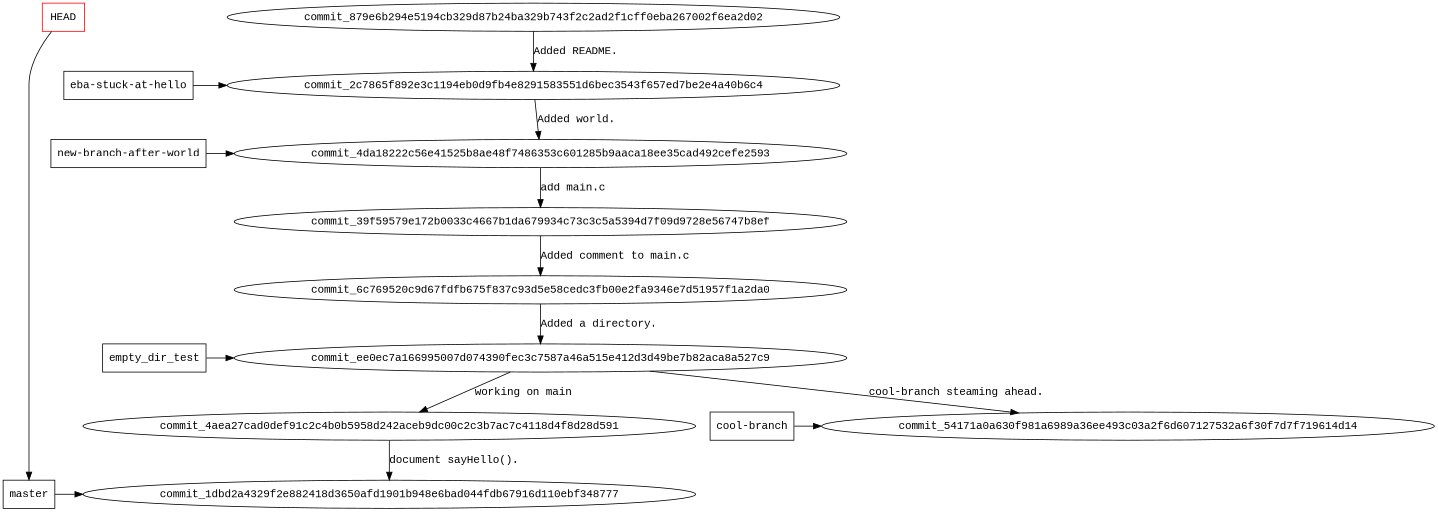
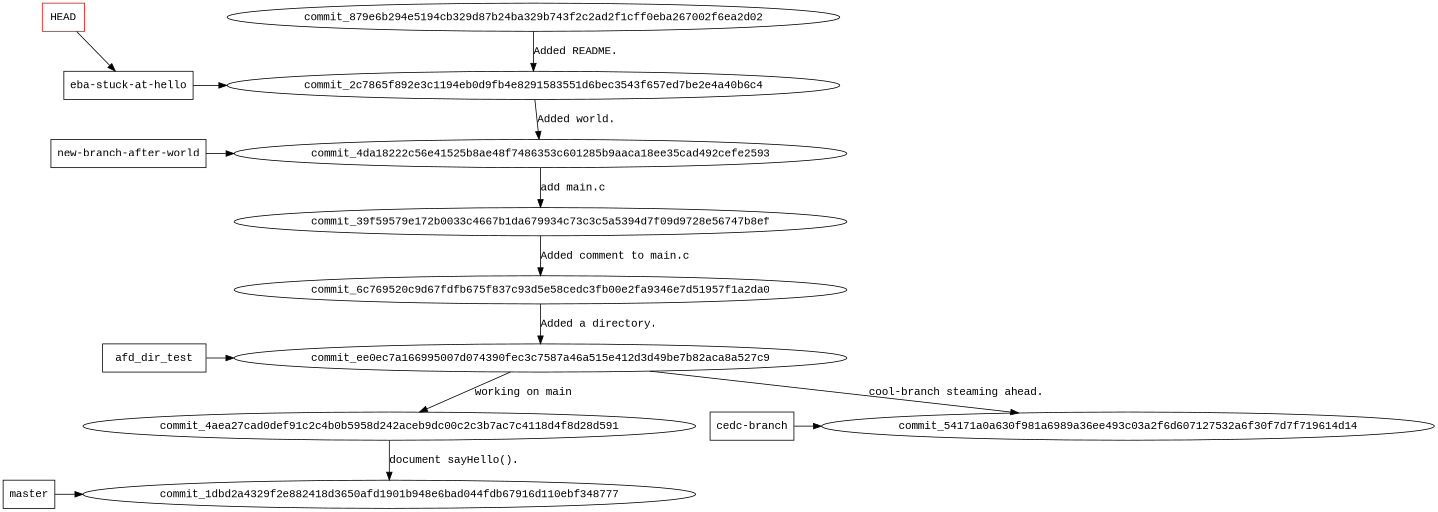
edge "HEAD" -> "master": now "HEAD" -> "eba-stuck-at-hello"
node "empty_dir_test": label "empty_dir_test" -> "afd_dir_test"
node "cool-branch": label "cool-branch" -> "cedc-branch"
